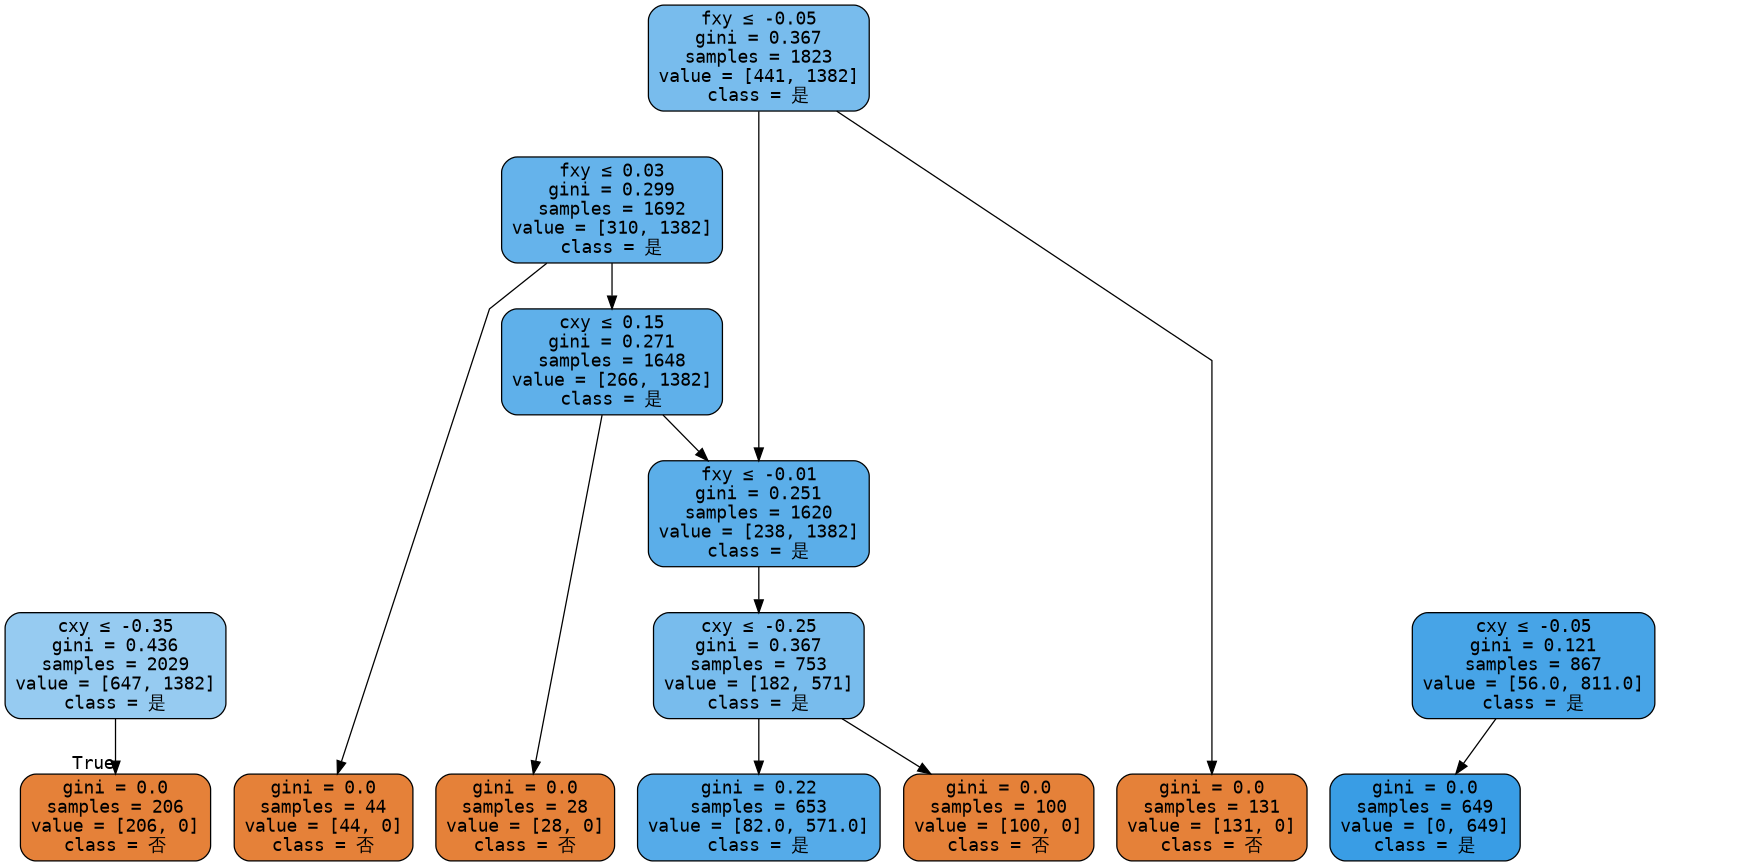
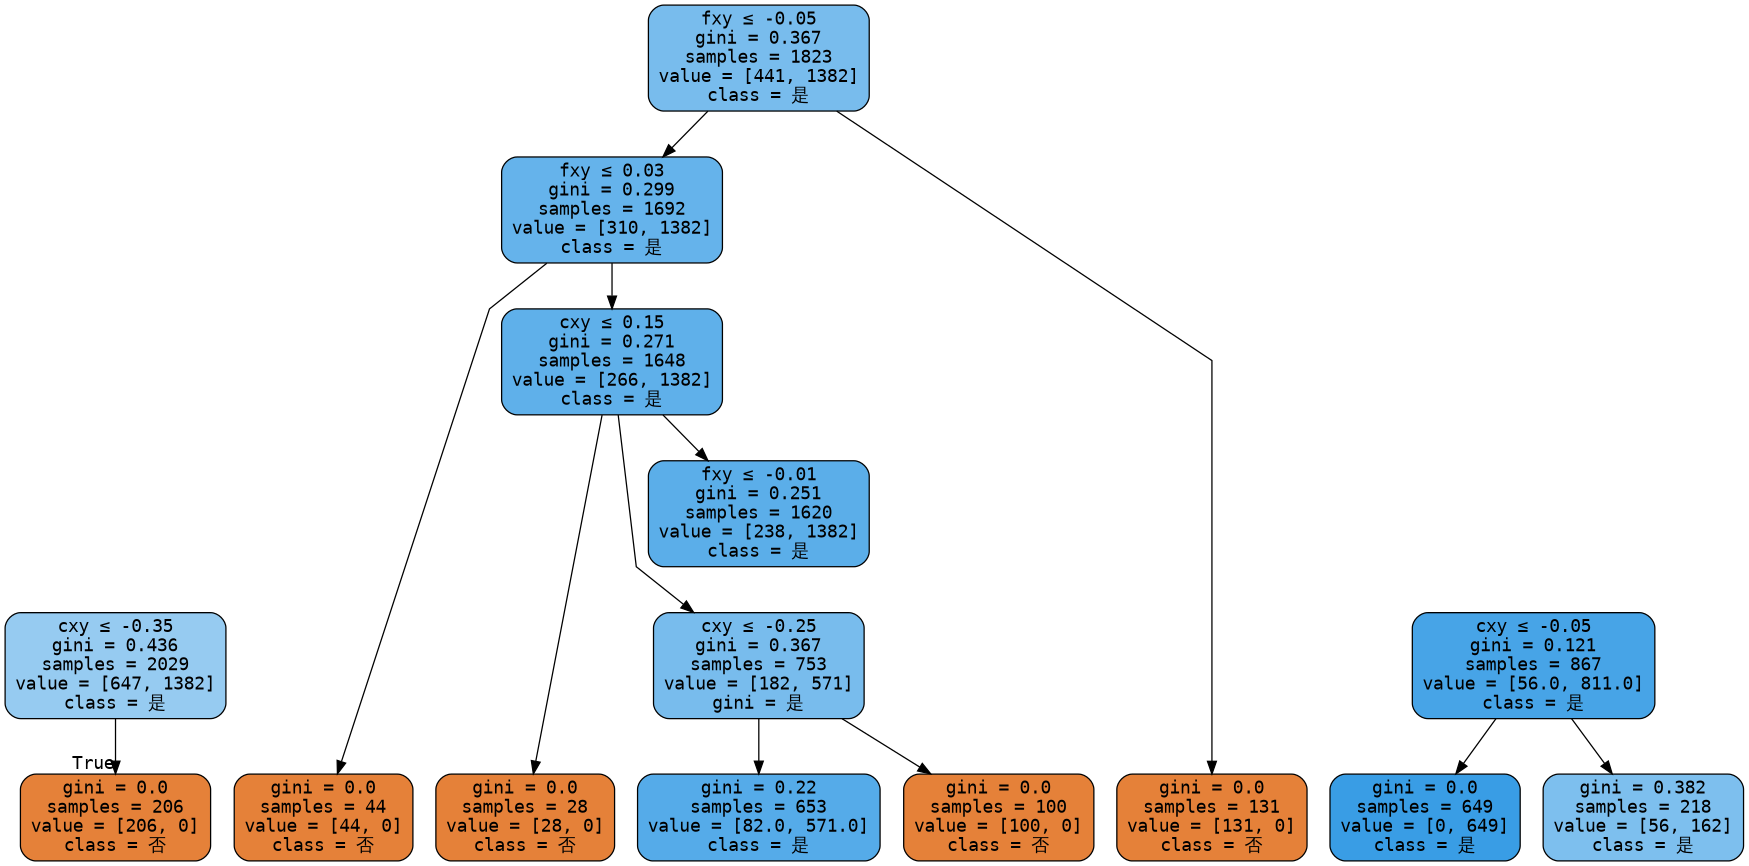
edge "fxy ≤ -0.05" -> "fxy ≤ -0.01": now "fxy ≤ -0.05" -> "fxy ≤ 0.03"
edge "fxy ≤ -0.01" -> "cxy ≤ -0.25": now "cxy ≤ 0.15" -> "cxy ≤ -0.25"
node "cxy ≤ -0.25": text "class = 是" -> "gini = 是"
node "gini = 0.382": added
